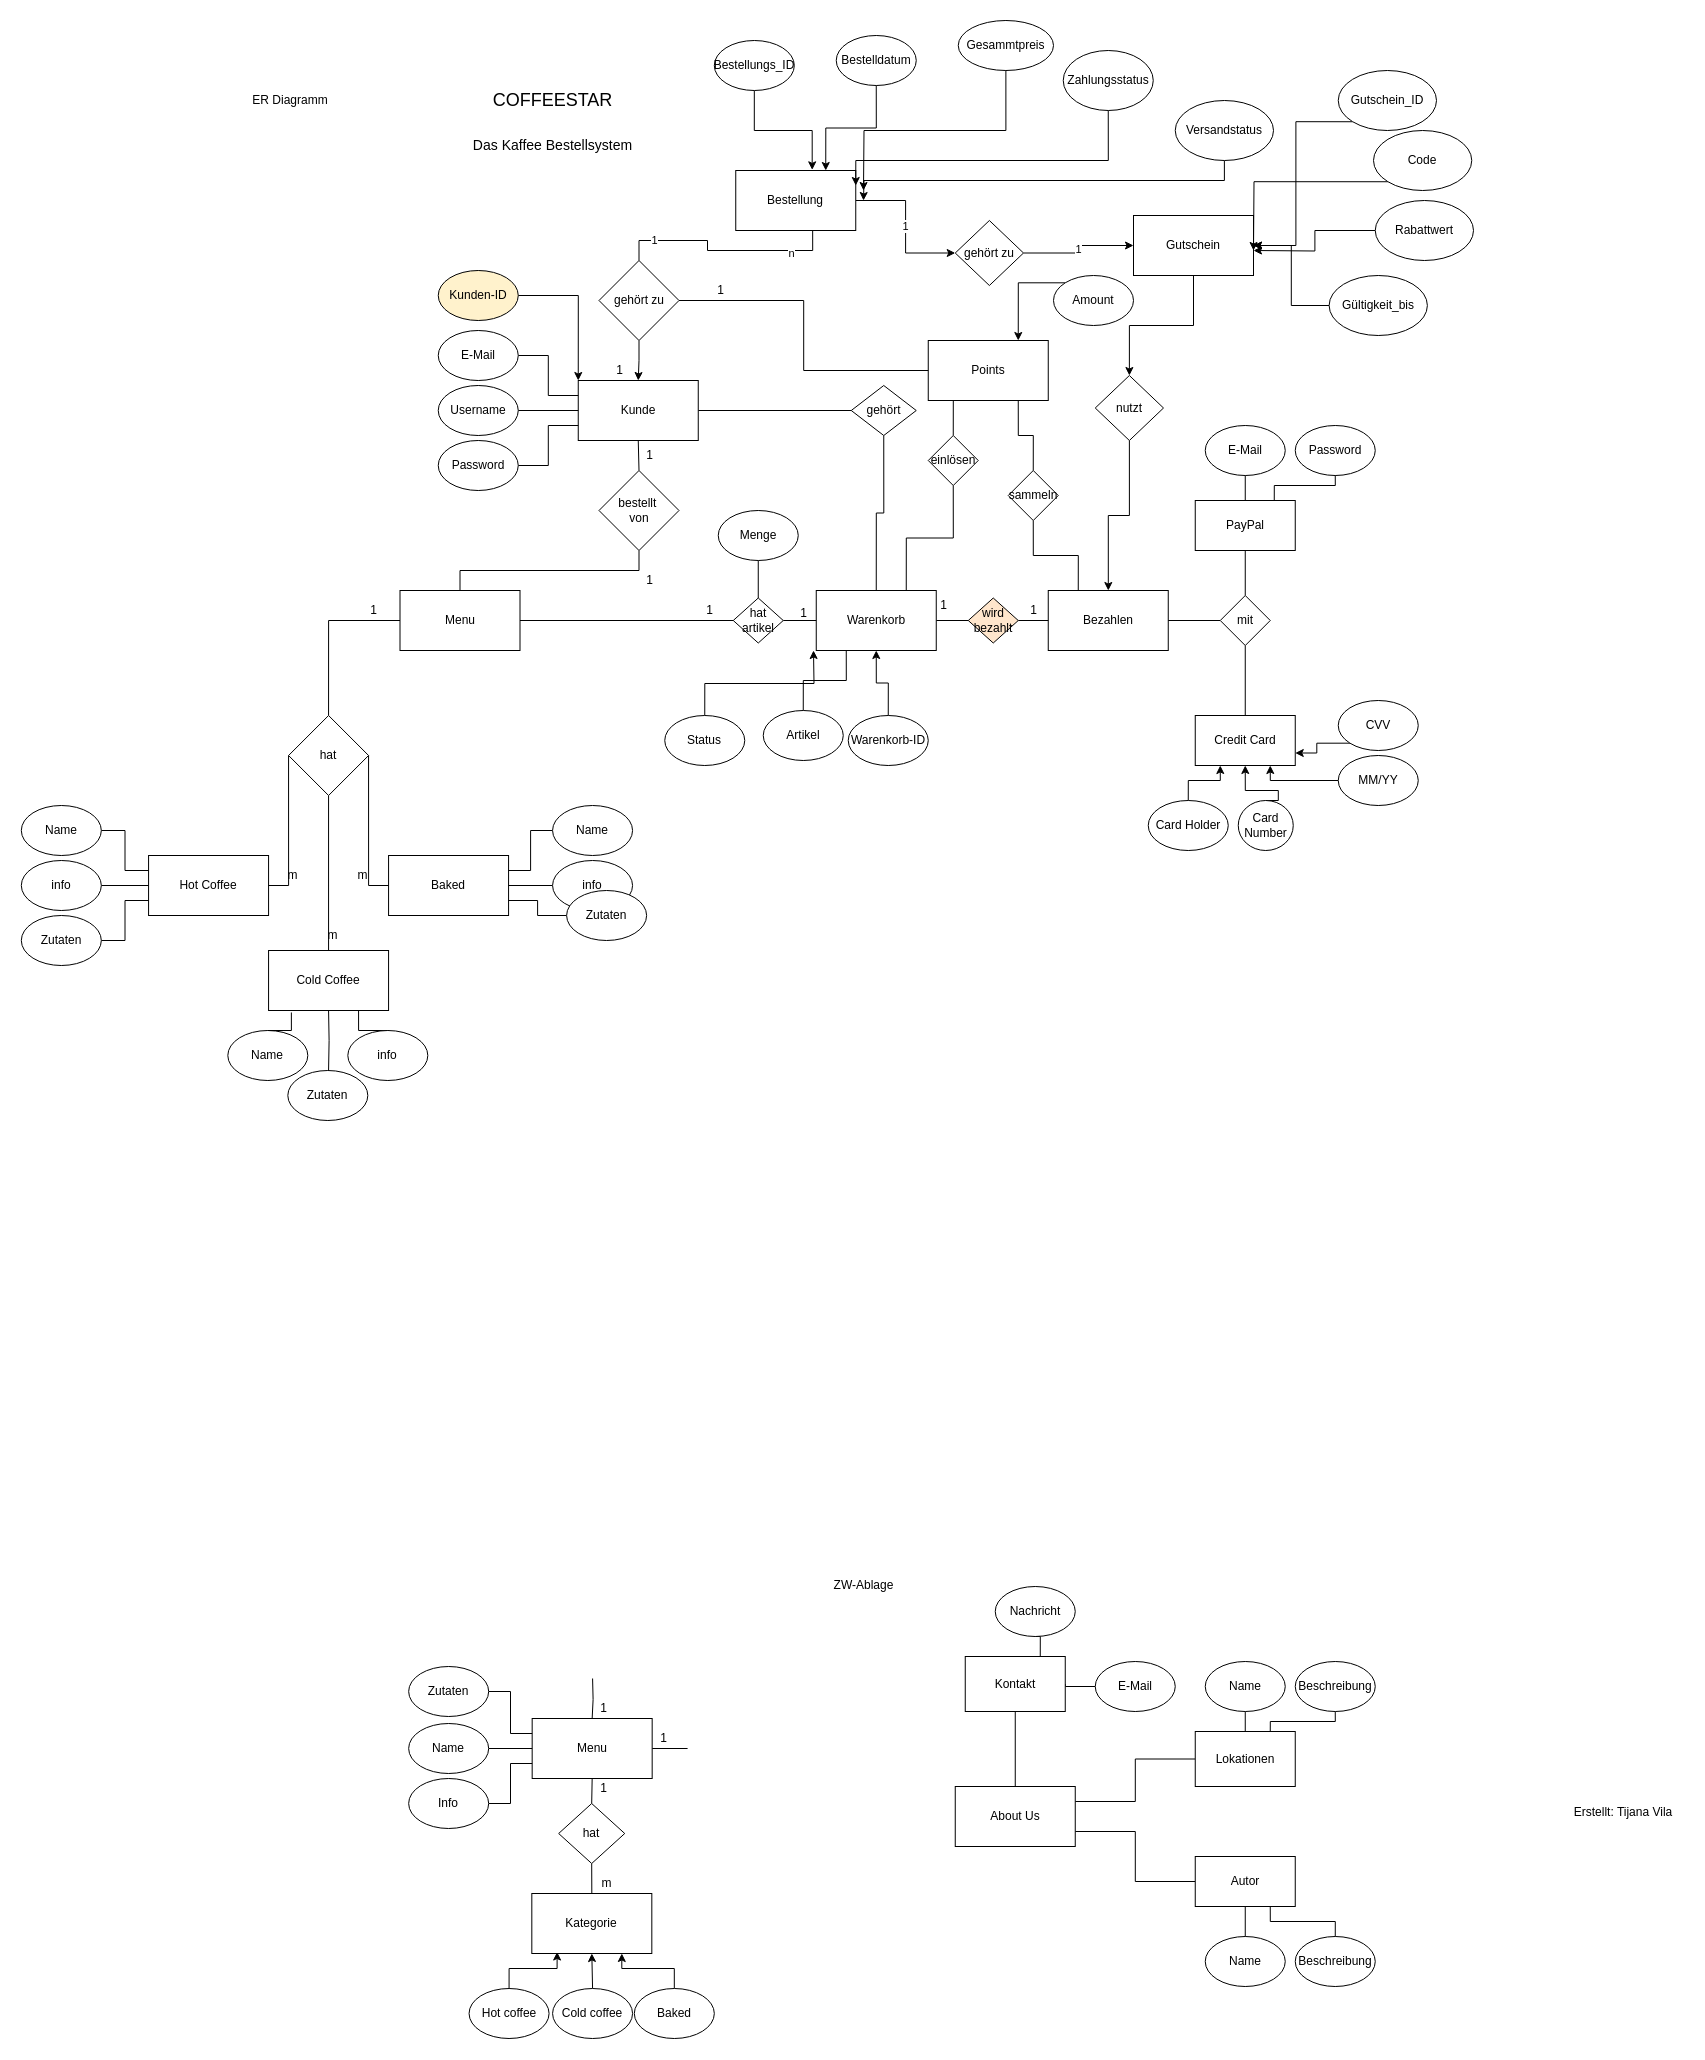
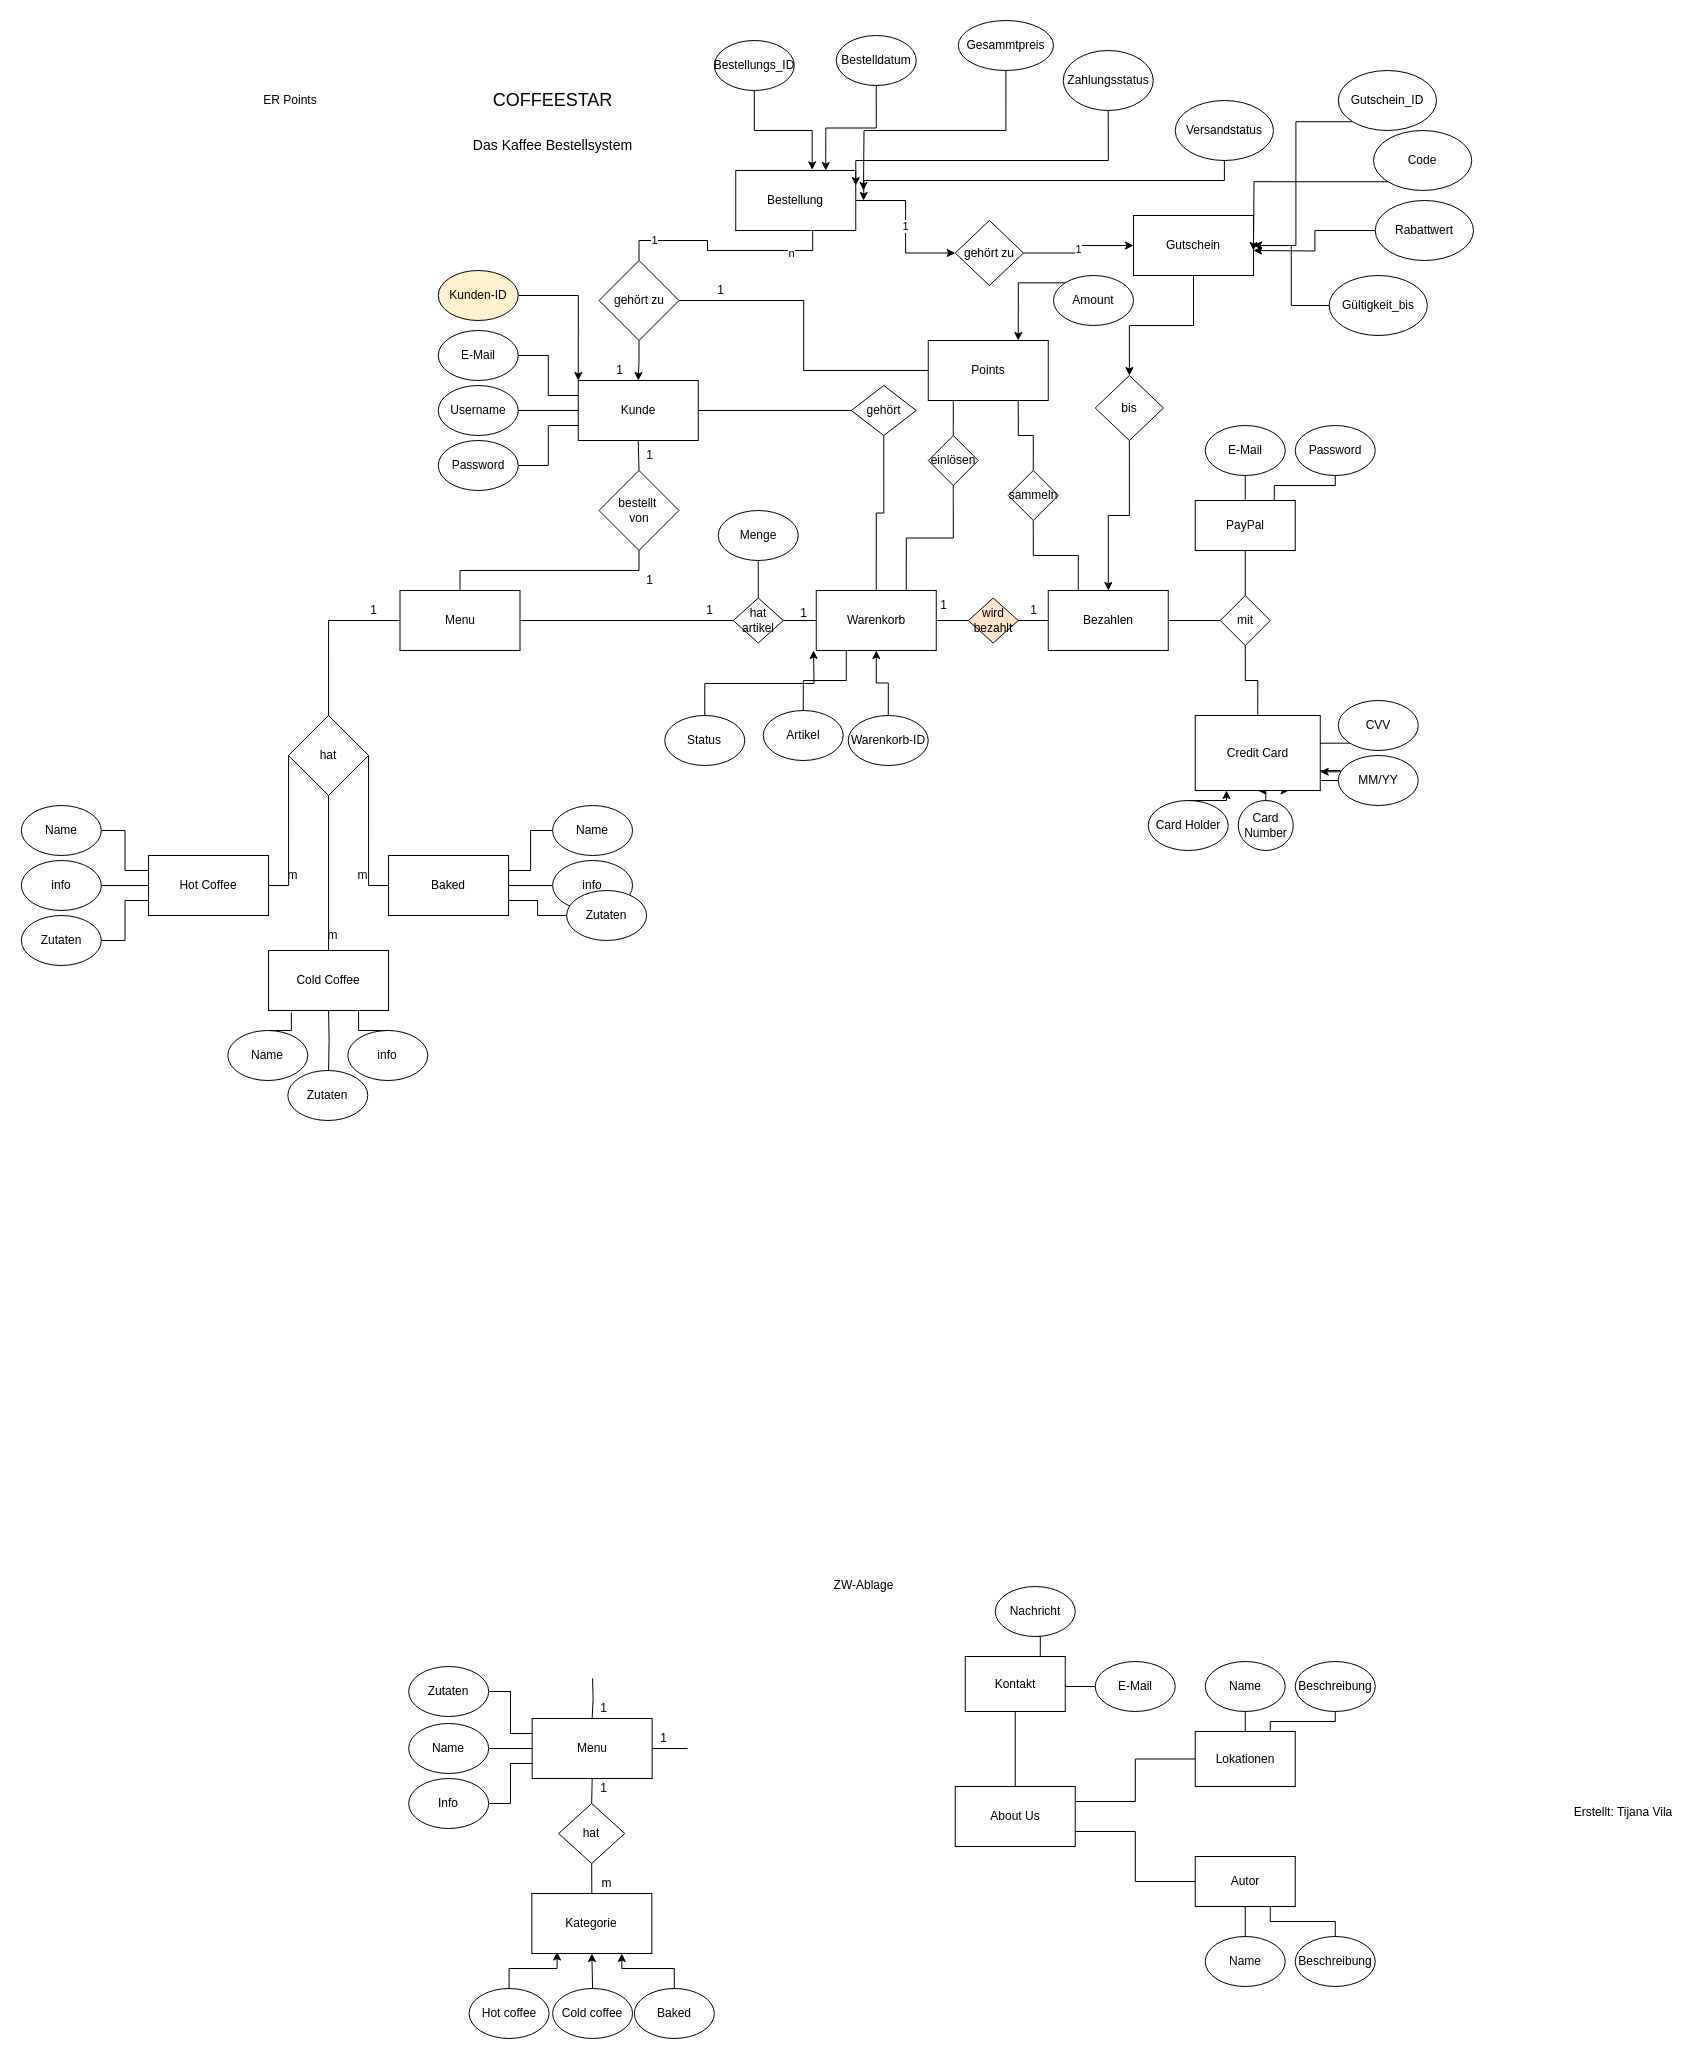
node "ER Diagramm": label "ER Diagramm" -> "ER Points"
node "nutzt": label "nutzt" -> "bis"
node "Credit Card": size 100x50 -> 125x75
